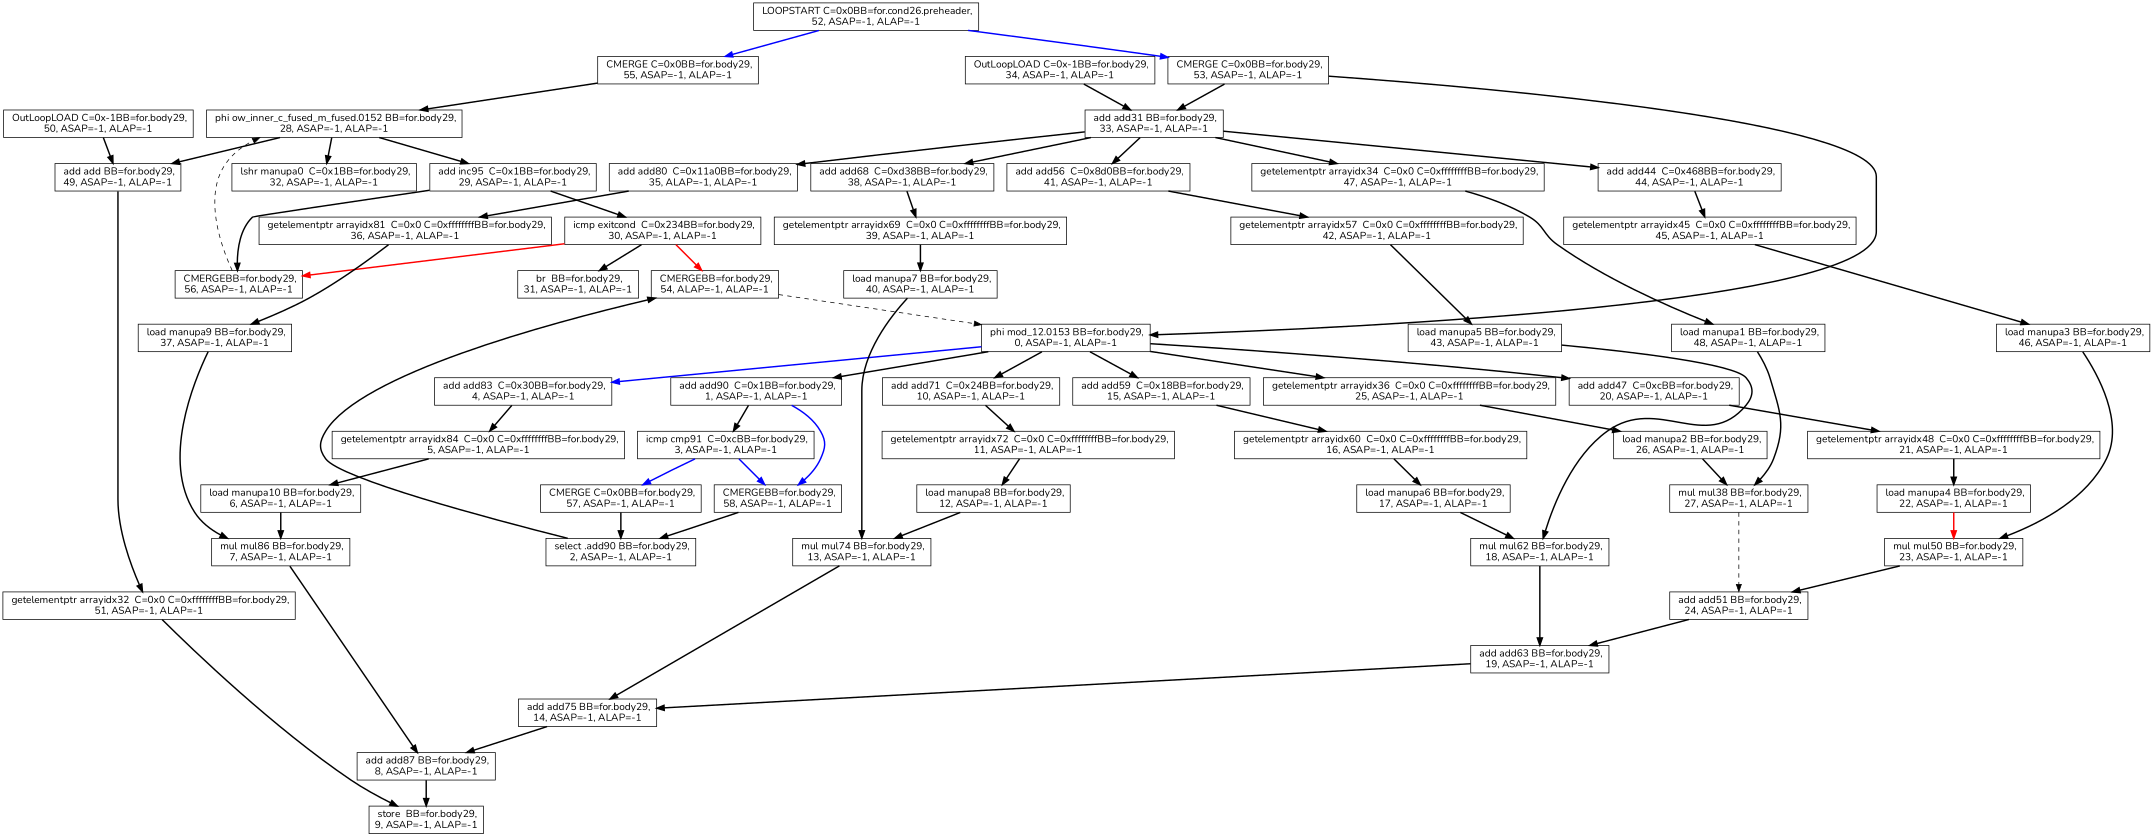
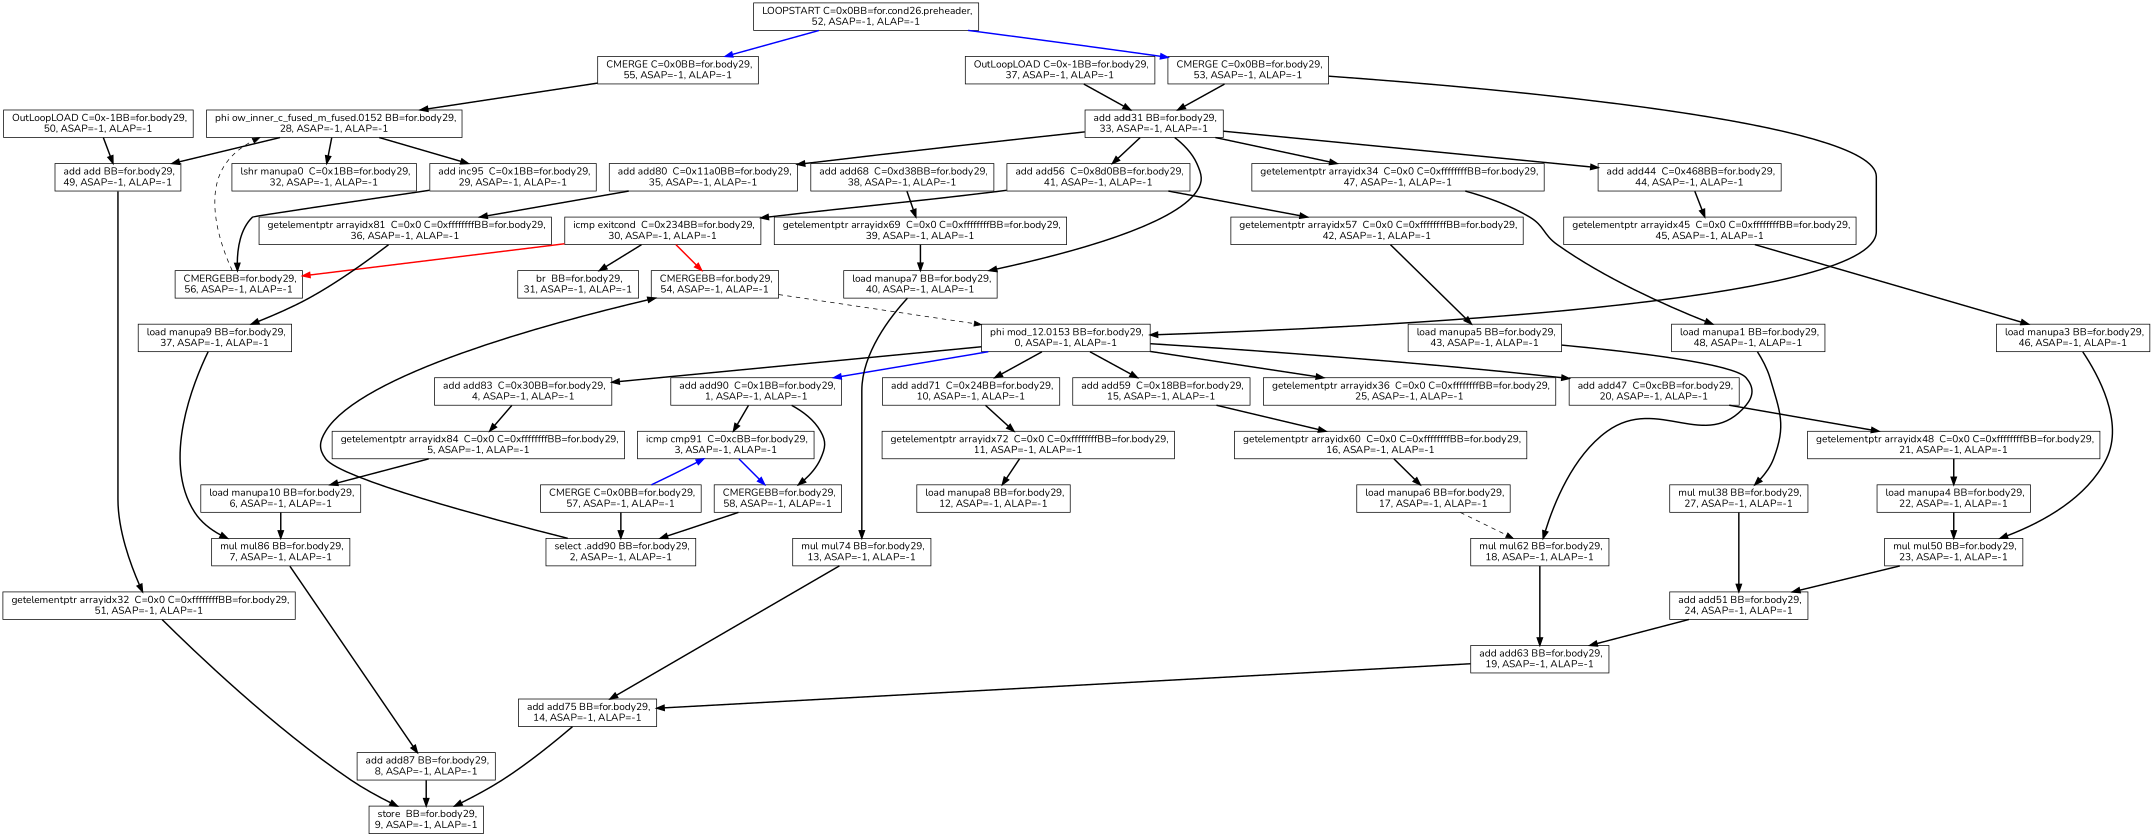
node "OutLoopLOAD C=0x-1BB=for.body29, 34, ASAP=-1, ALAP=-1": label "OutLoopLOAD C=0x-1BB=for.body29, 34, ASAP=-1, ALAP=-1" -> "OutLoopLOAD C=0x-1BB=for.body29, 37, ASAP=-1, ALAP=-1"
edge "add add31 BB=for.body29, 33, ASAP=-1, ALAP=-1" -> "add add68  C=0xd38BB=for.body29, 38, ASAP=-1, ALAP=-1": now "add add31 BB=for.body29, 33, ASAP=-1, ALAP=-1" -> "load manupa7 BB=for.body29, 40, ASAP=-1, ALAP=-1"
node "add add80  C=0x11a0BB=for.body29, 35, ALAP=-1, ALAP=-1": label "add add80  C=0x11a0BB=for.body29, 35, ALAP=-1, ALAP=-1" -> "add add80  C=0x11a0BB=for.body29, 35, ASAP=-1, ALAP=-1"
edge "add inc95  C=0x1BB=for.body29, 29, ASAP=-1, ALAP=-1" -> "icmp exitcond  C=0x234BB=for.body29, 30, ASAP=-1, ALAP=-1": now "add add56  C=0x8d0BB=for.body29, 41, ASAP=-1, ALAP=-1" -> "icmp exitcond  C=0x234BB=for.body29, 30, ASAP=-1, ALAP=-1"
node "CMERGEBB=for.body29, 54, ALAP=-1, ALAP=-1": label "CMERGEBB=for.body29, 54, ALAP=-1, ALAP=-1" -> "CMERGEBB=for.body29, 54, ASAP=-1, ALAP=-1"
edge "phi mod_12.0153 BB=for.body29, 0, ASAP=-1, ALAP=-1" -> "add add83  C=0x30BB=for.body29, 4, ASAP=-1, ALAP=-1": color blue -> black
edge "phi mod_12.0153 BB=for.body29, 0, ASAP=-1, ALAP=-1" -> "add add90  C=0x1BB=for.body29, 1, ASAP=-1, ALAP=-1": color black -> blue
edge "add add90  C=0x1BB=for.body29, 1, ASAP=-1, ALAP=-1" -> "CMERGEBB=for.body29, 58, ASAP=-1, ALAP=-1": color blue -> black
node "load manupa2 BB=for.body29, 26, ASAP=-1, ALAP=-1": removed
edge "icmp cmp91  C=0xcBB=for.body29, 3, ASAP=-1, ALAP=-1" -> "CMERGE C=0x0BB=for.body29, 57, ASAP=-1, ALAP=-1": reversed
edge "load manupa4 BB=for.body29, 22, ASAP=-1, ALAP=-1" -> "mul mul50 BB=for.body29, 23, ASAP=-1, ALAP=-1": color red -> black
edge "load manupa8 BB=for.body29, 12, ASAP=-1, ALAP=-1" -> "mul mul74 BB=for.body29, 13, ASAP=-1, ALAP=-1": removed
edge "load manupa6 BB=for.body29, 17, ASAP=-1, ALAP=-1" -> "mul mul62 BB=for.body29, 18, ASAP=-1, ALAP=-1": style bold -> dashed
edge "mul mul38 BB=for.body29, 27, ASAP=-1, ALAP=-1" -> "add add51 BB=for.body29, 24, ASAP=-1, ALAP=-1": style dashed -> bold
edge "add add75 BB=for.body29, 14, ASAP=-1, ALAP=-1" -> "add add87 BB=for.body29, 8, ASAP=-1, ALAP=-1": now "add add75 BB=for.body29, 14, ASAP=-1, ALAP=-1" -> "store  BB=for.body29, 9, ASAP=-1, ALAP=-1"
